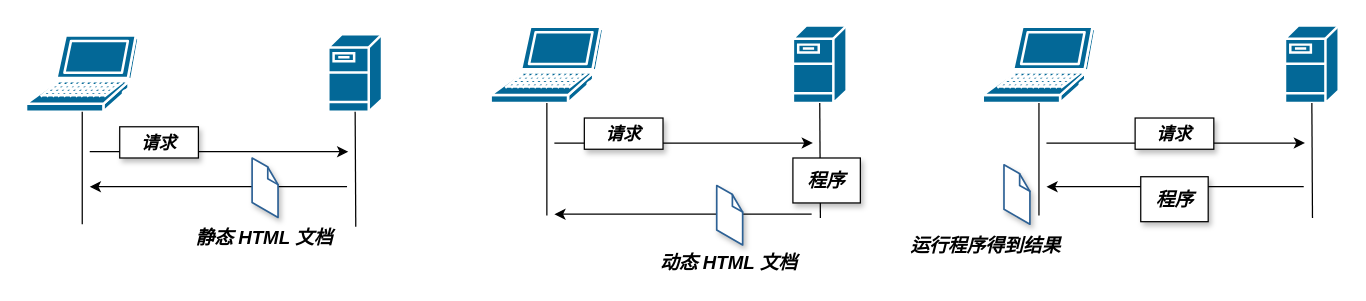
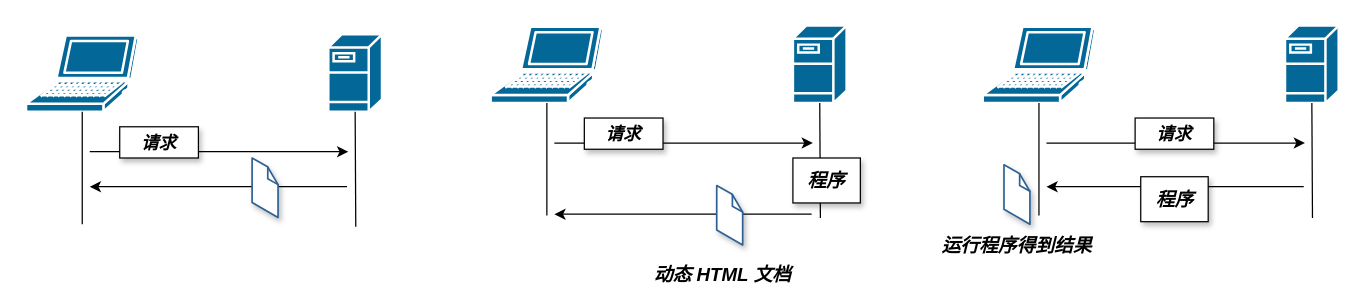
node "静态 HTML 文档": removed
node "运行程序得到结果": moved (986, 246) -> (1017, 246)
node "动态 HTML 文档": moved (730, 262) -> (724, 274)
